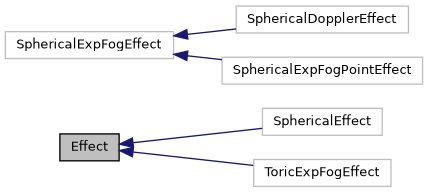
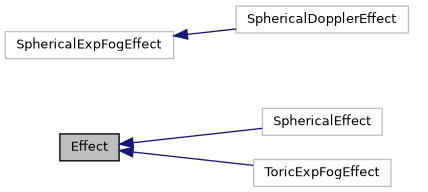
node "SphericalExpFogPointEffect": removed
